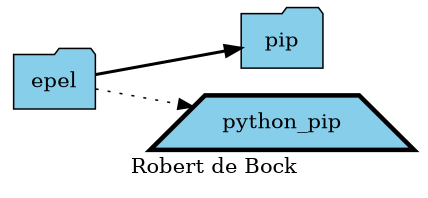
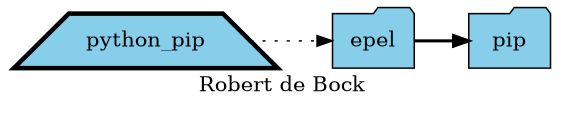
edge "epel" -> "python_pip": reversed
